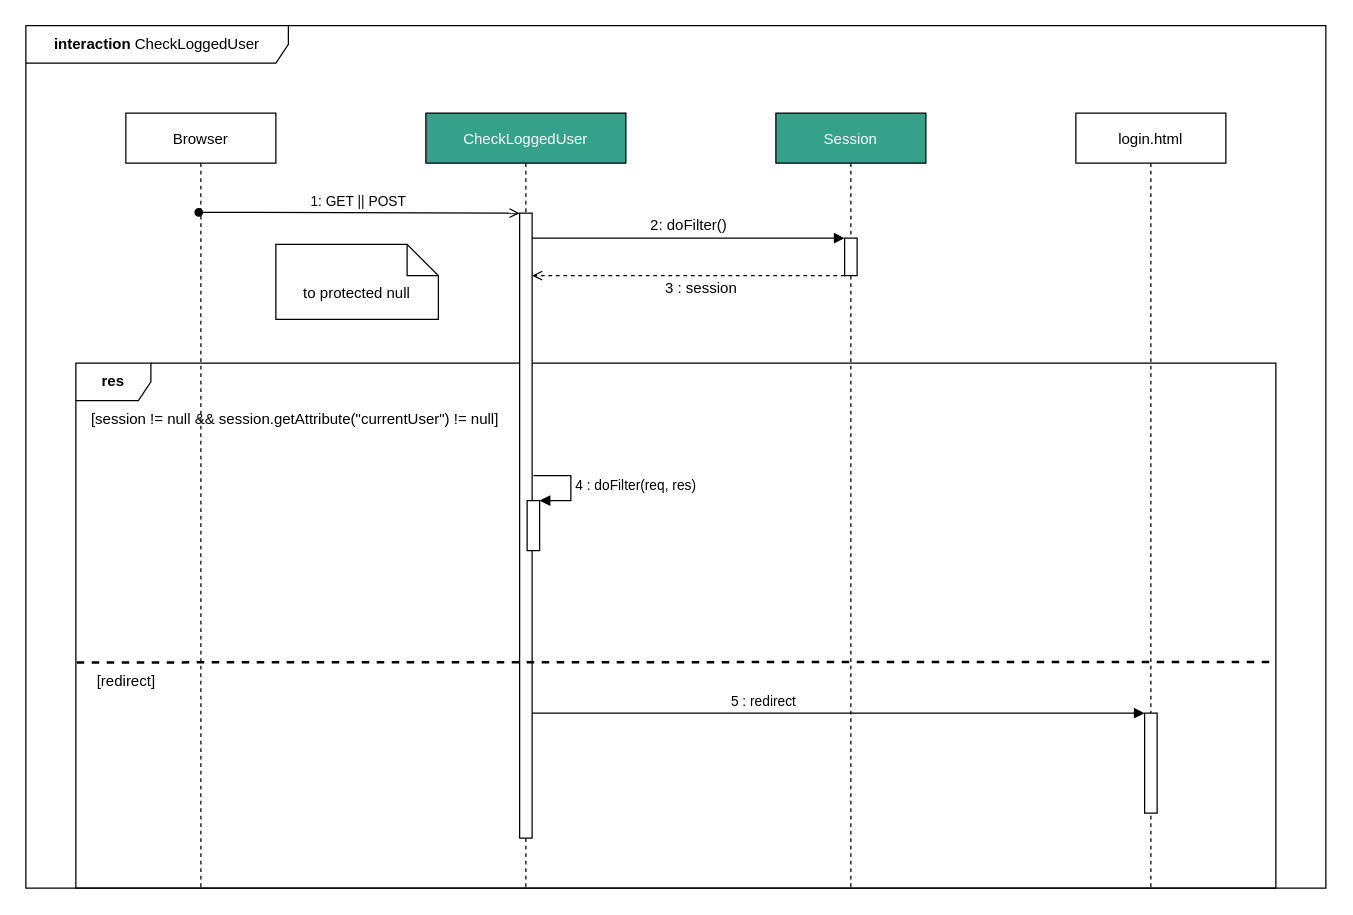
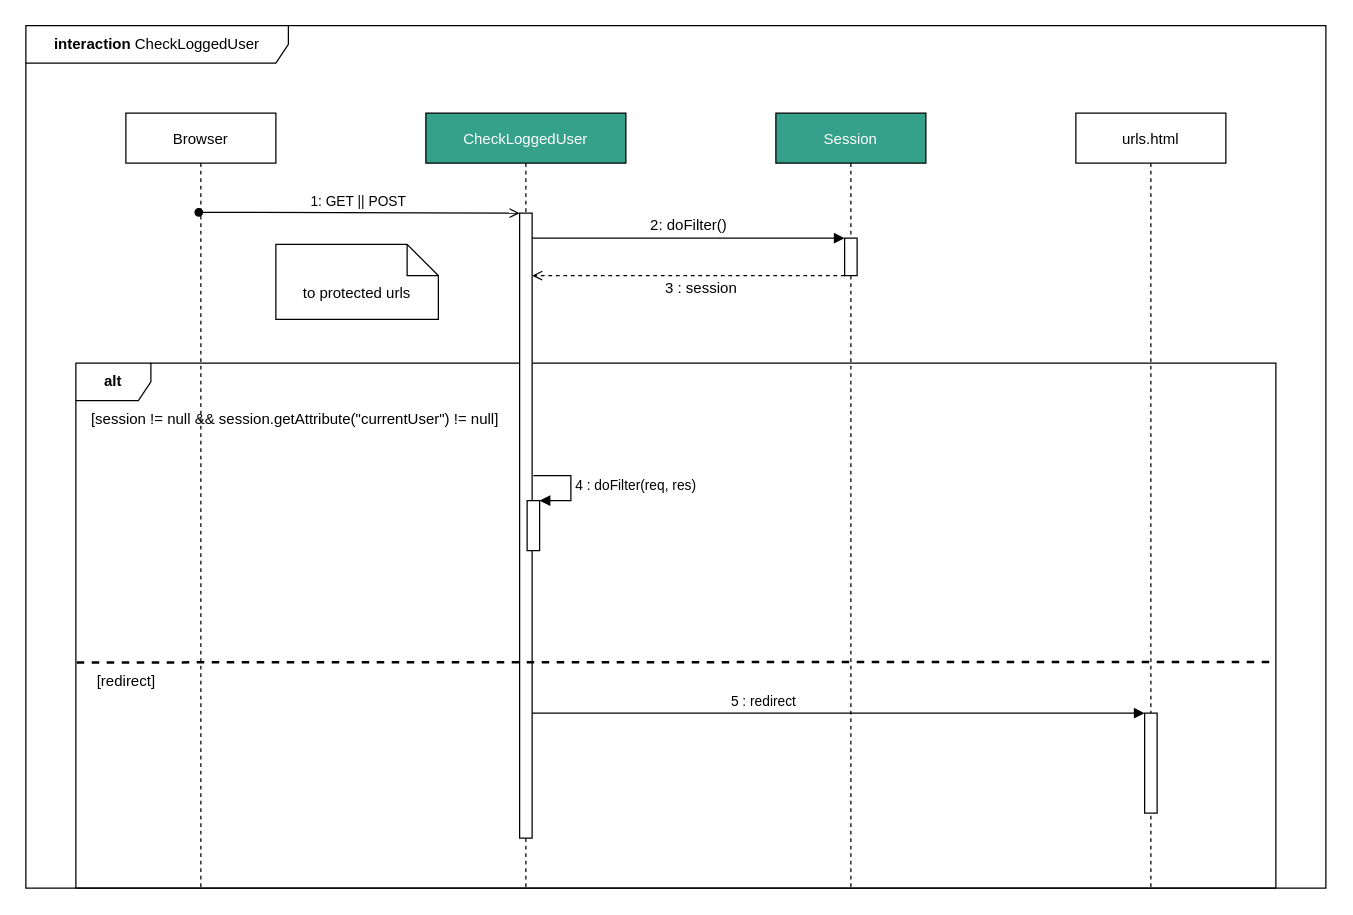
node "login.html": label "login.html" -> "urls.html"
node "to protected null": label "to protected null" -> "to protected urls"
node "res": label "res" -> "alt"
